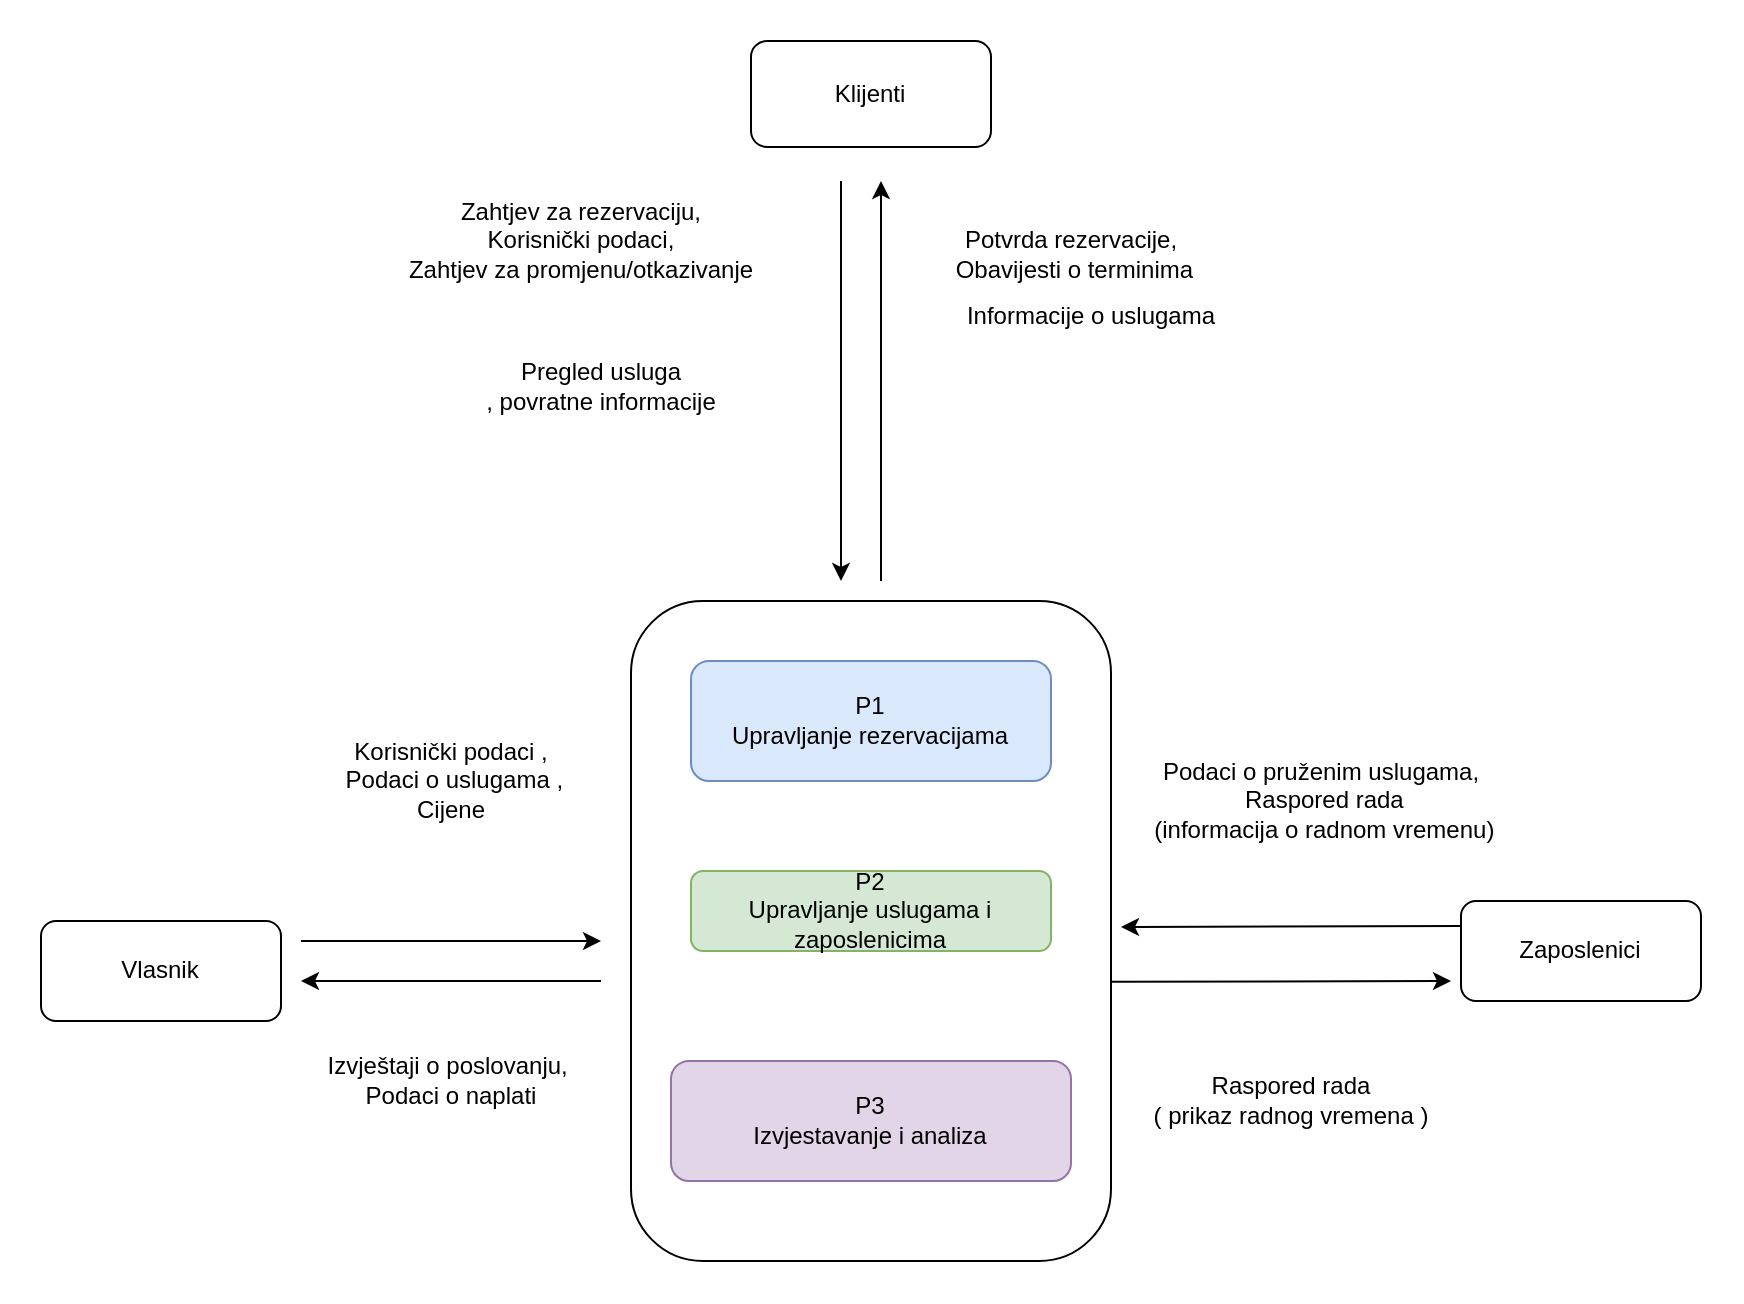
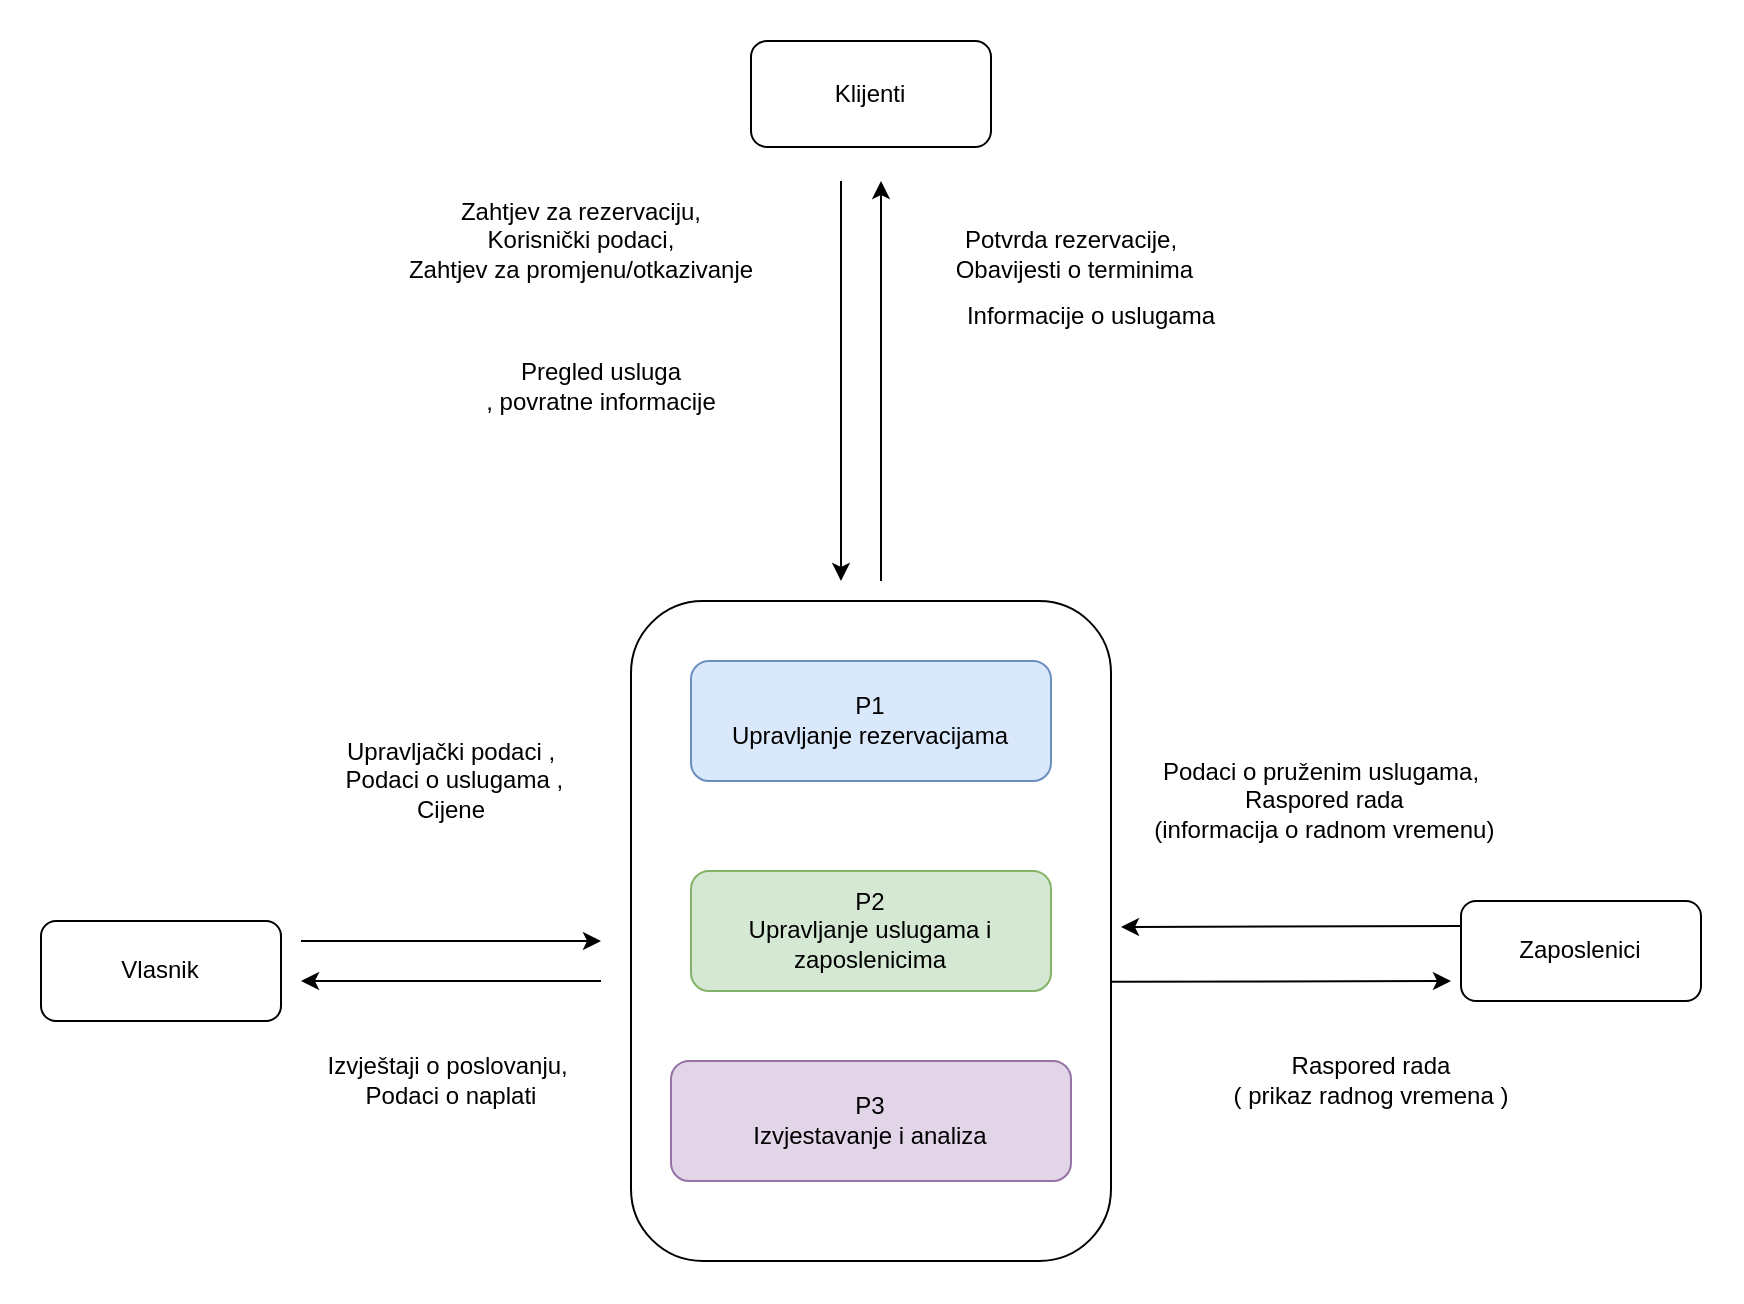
node "Korisnički podaci , Podaci o uslugama , Cijene": label "Korisnički podaci , Podaci o uslugama , Cijene" -> "Upravljački podaci , Podaci o uslugama , Cijene"
node "P2 Upravljanje uslugama i zaposlenicima": size 360x80 -> 360x120
node "Raspored rada ( prikaz radnog vremena )": moved (1291, 1101) -> (1371, 1081)
